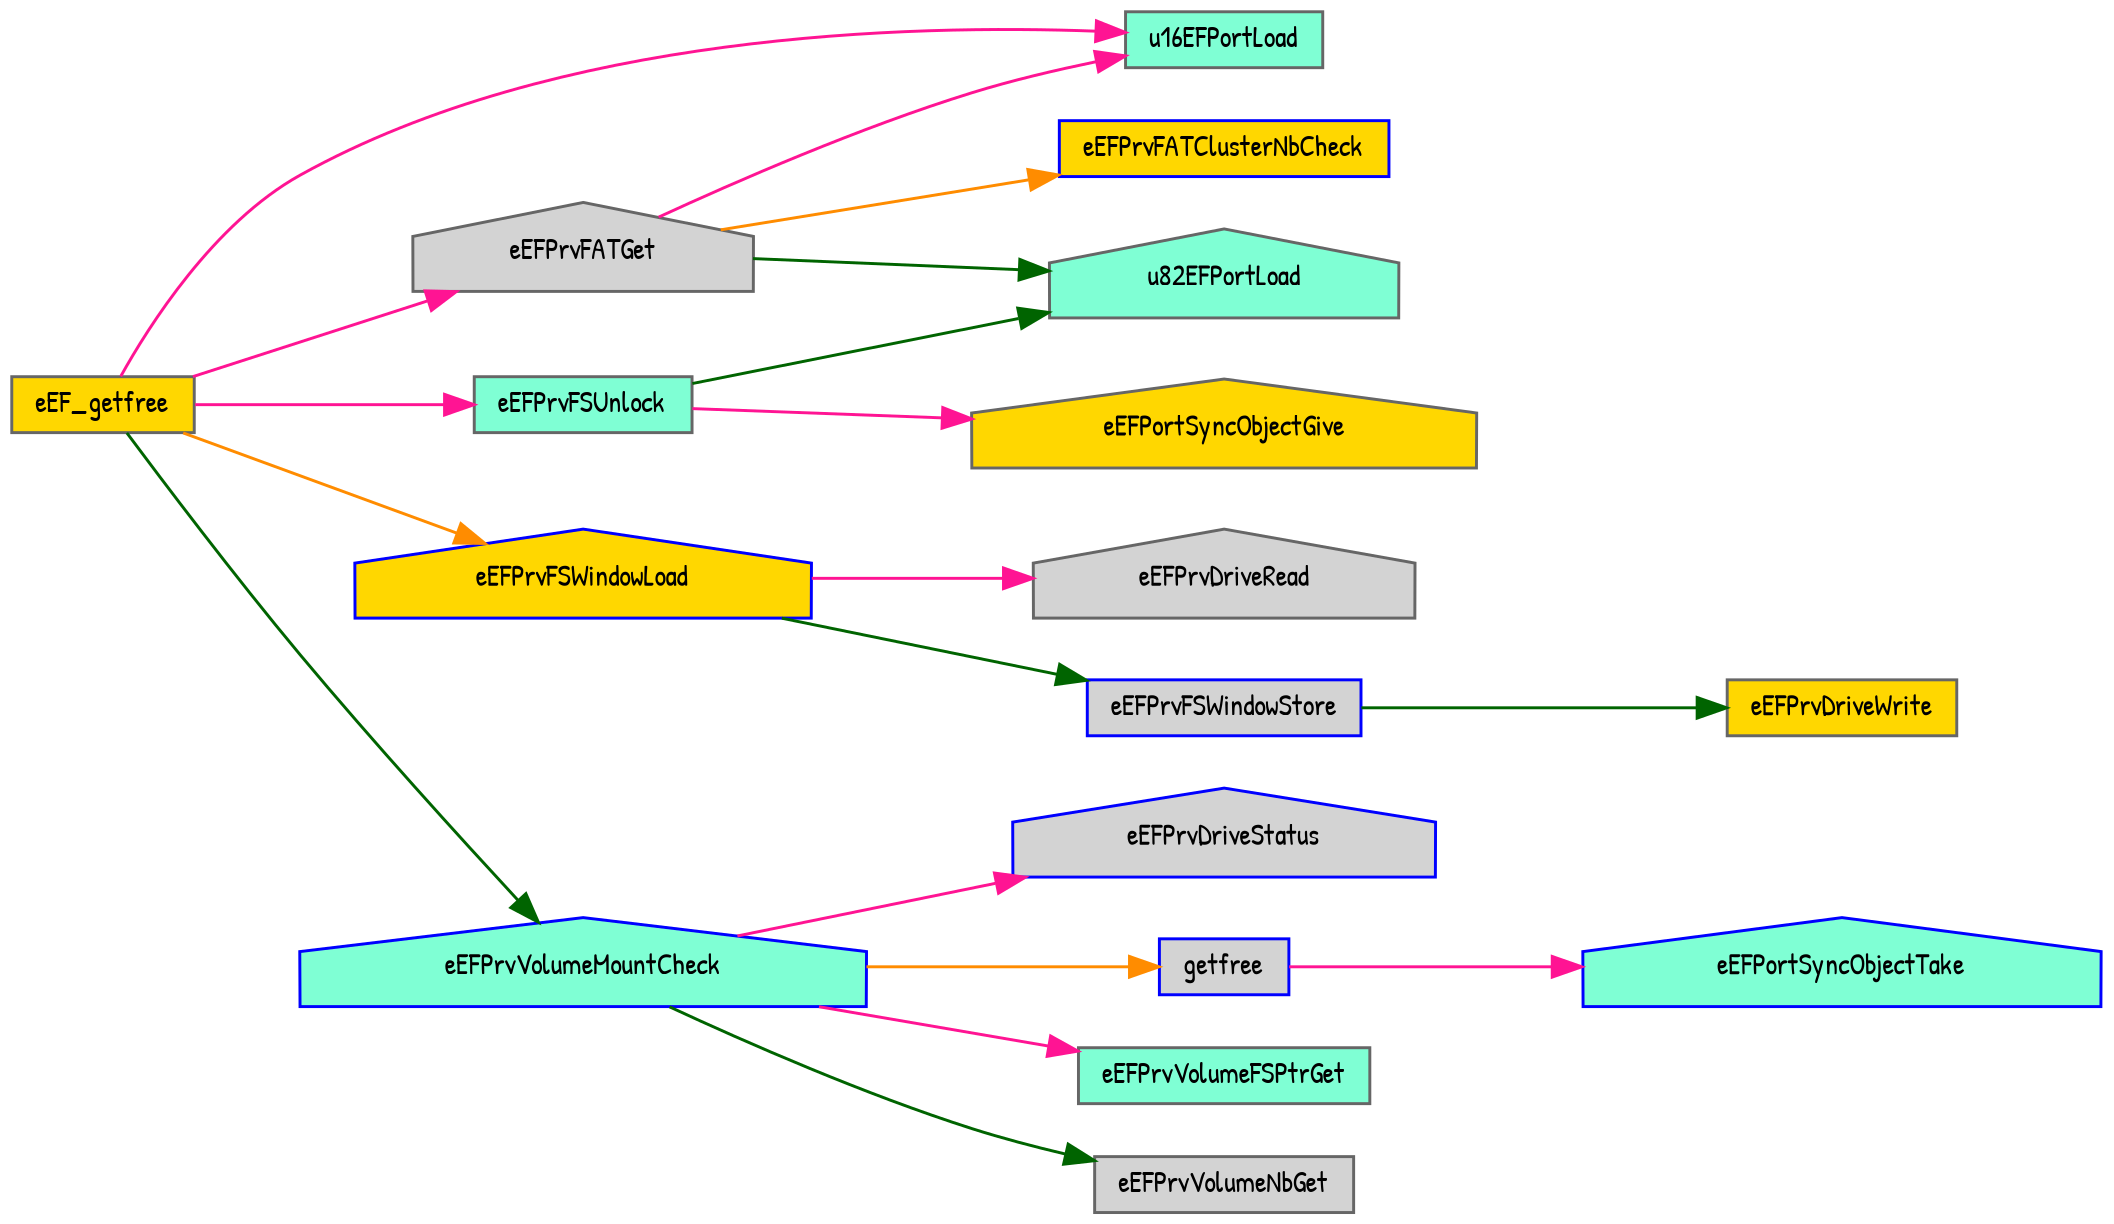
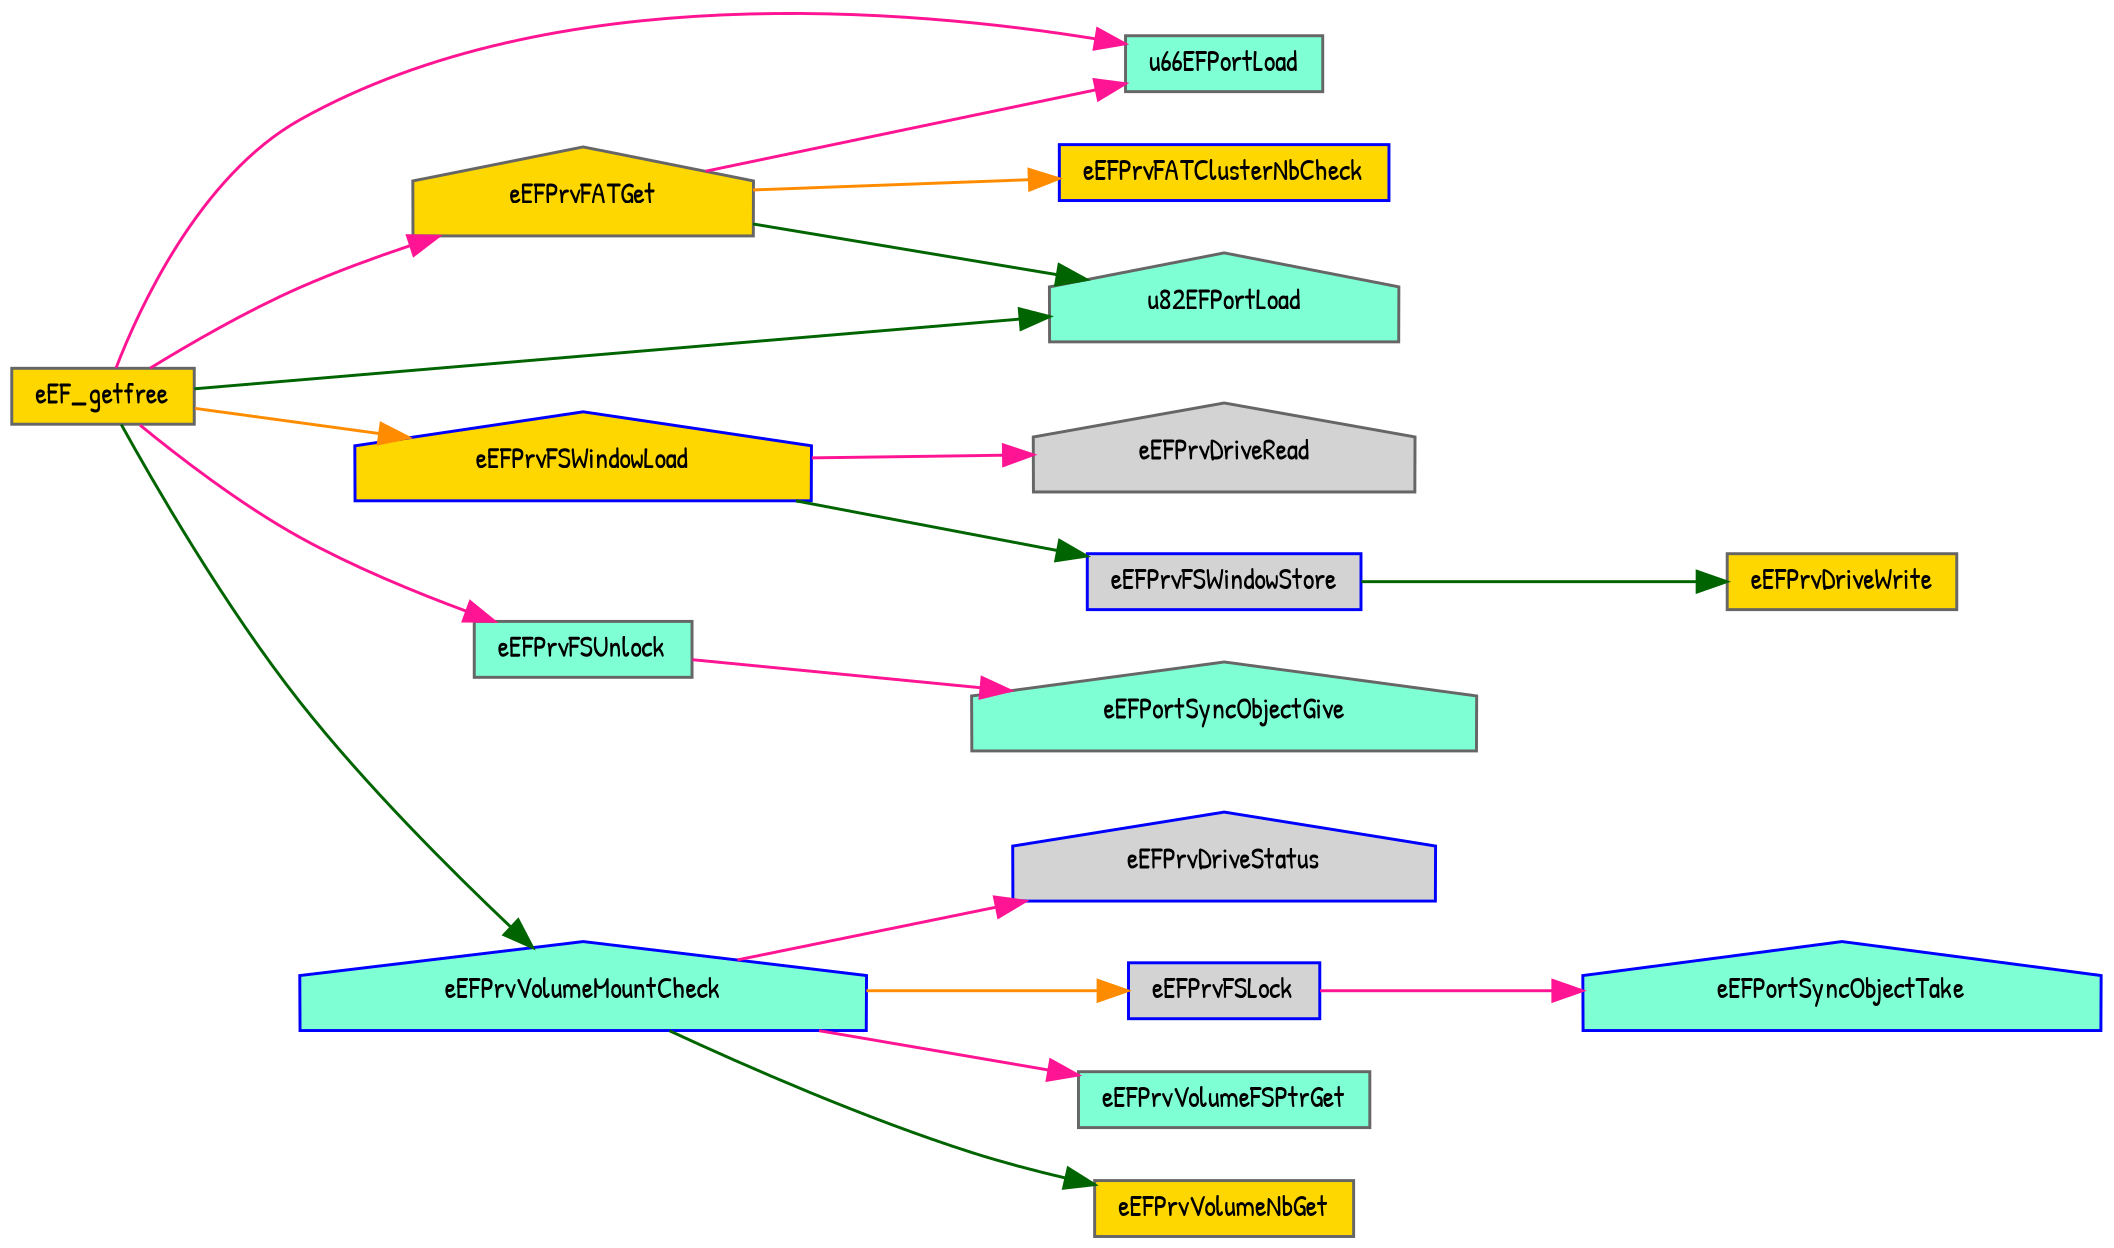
node "u16EFPortLoad": label "u16EFPortLoad" -> "u66EFPortLoad"
node "eEFPrvFATGet": fillcolor lightgrey -> gold
edge "eEFPrvFSUnlock" -> "u82EFPortLoad": now "eEF_getfree" -> "u82EFPortLoad"
node "eEFPortSyncObjectGive": fillcolor gold -> aquamarine
node "getfree": label "getfree" -> "eEFPrvFSLock"
node "eEFPrvVolumeNbGet": fillcolor lightgrey -> gold
